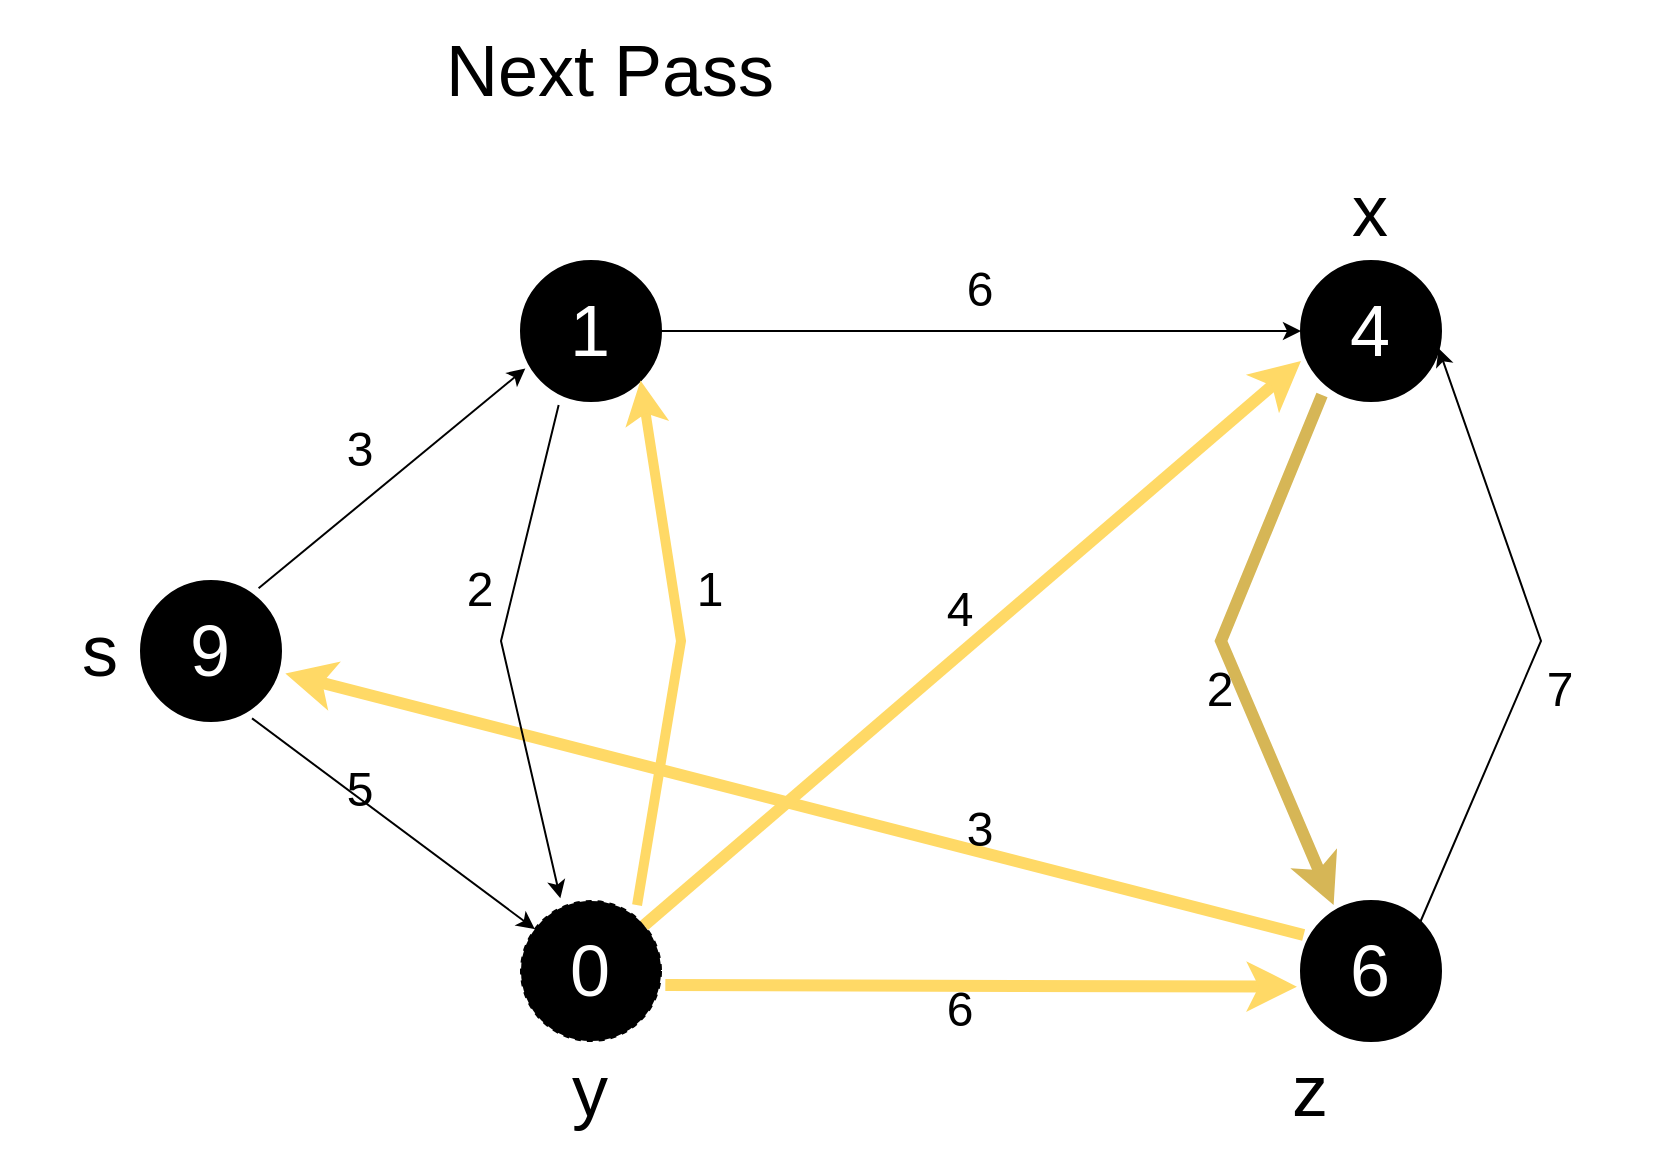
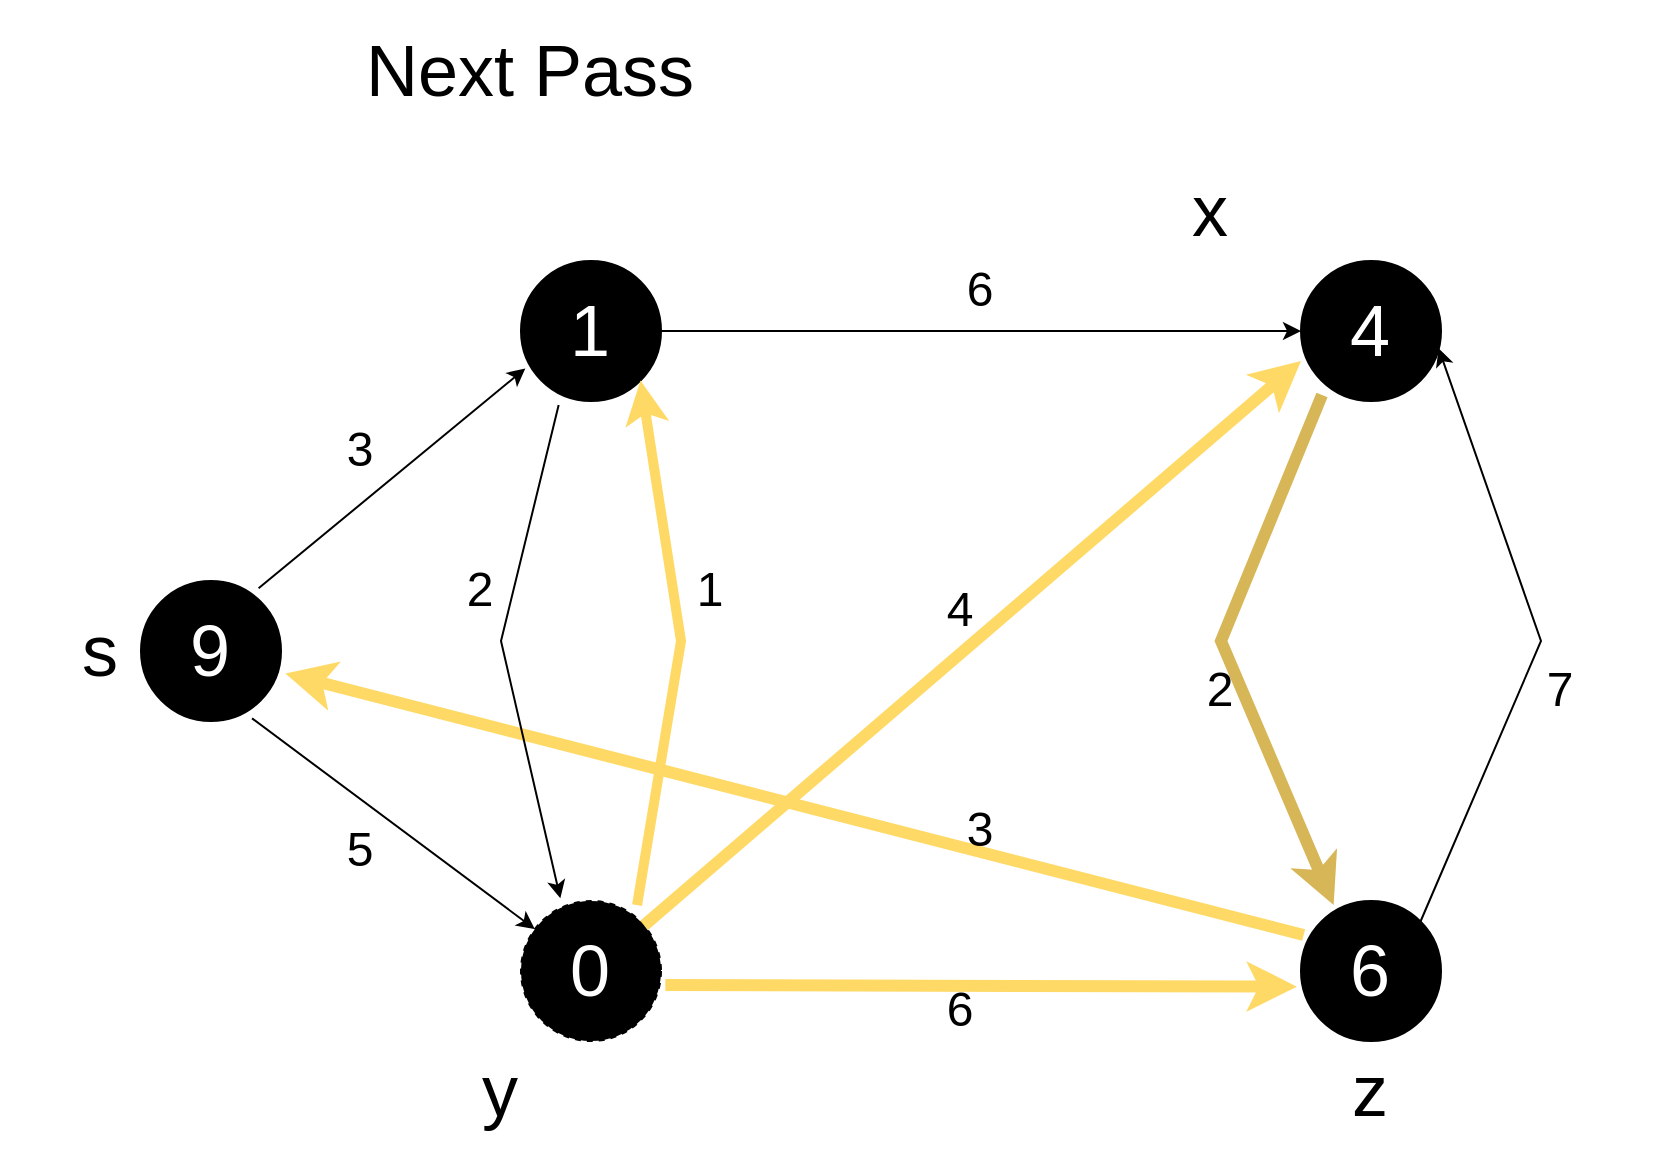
node "Next Pass": moved (611, 71) -> (531, 71)
node "x": moved (1371, 211) -> (1211, 211)
node "5": moved (361, 791) -> (361, 851)
node "y": moved (591, 1091) -> (501, 1091)
node "z": moved (1311, 1091) -> (1371, 1091)
